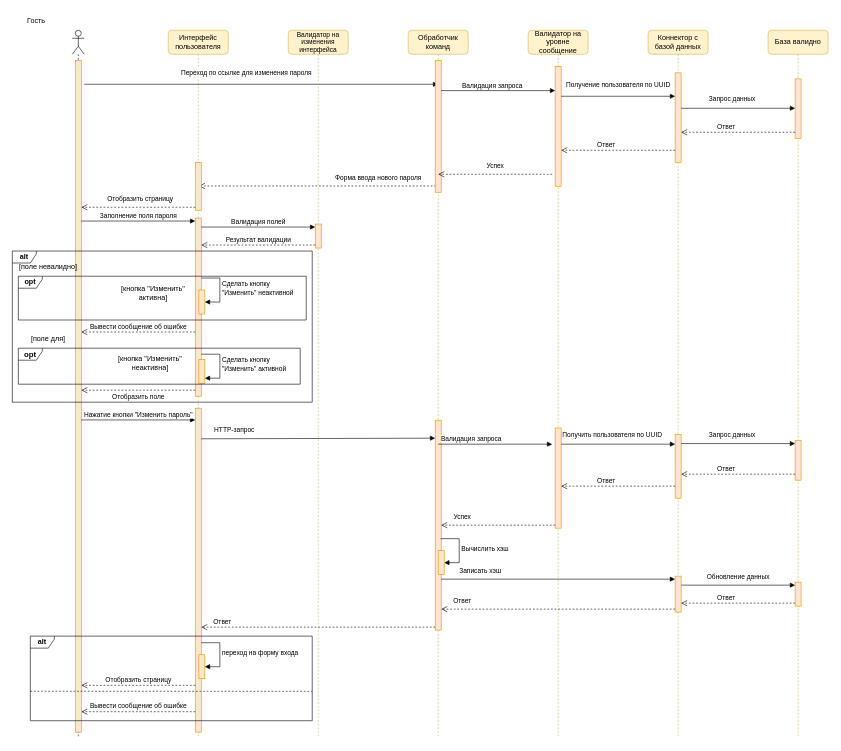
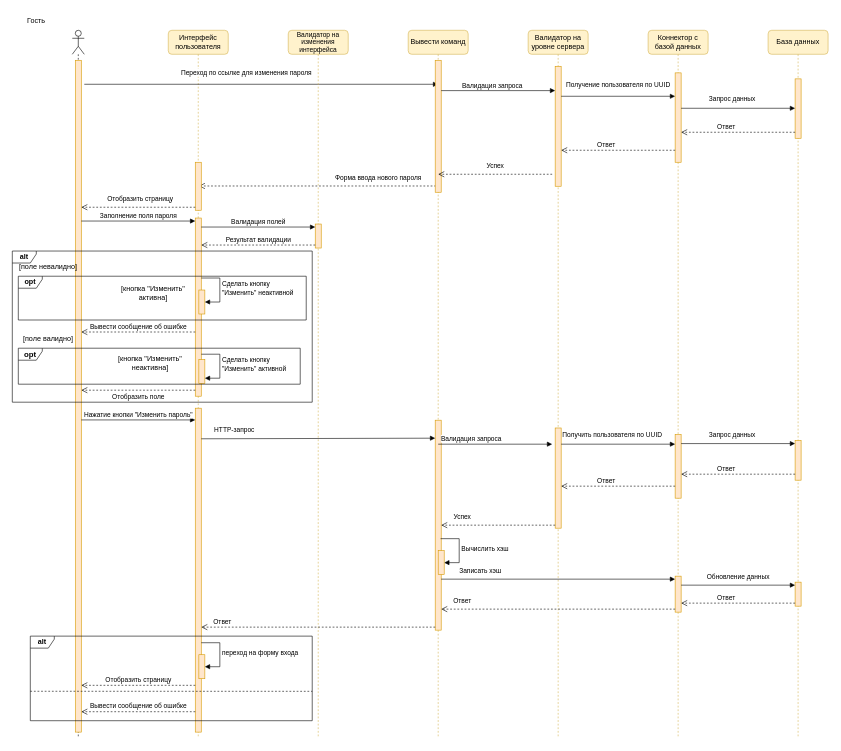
node "Обработчик команд": label "Обработчик команд" -> "Вывести команд"
node "Валидатор на уровне сообщение": label "Валидатор на уровне сообщение" -> "Валидатор на уровне сервера"
node "База валидно": label "База валидно" -> "База данных"
node "[поле для]": label "[поле для]" -> "[поле валидно]"
